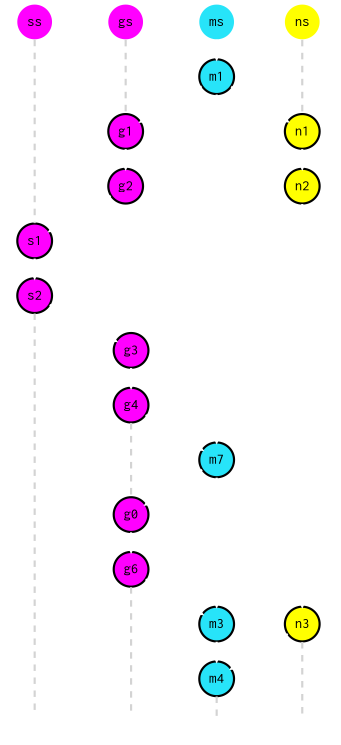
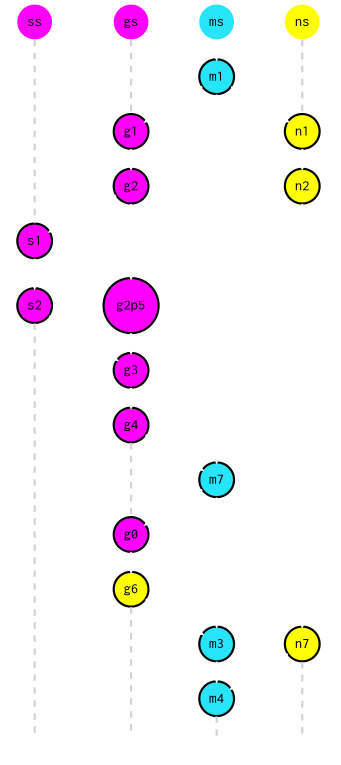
node "g2p5": added
node "g6": fillcolor magenta -> yellow
node "n3": label "n3" -> "n7"
